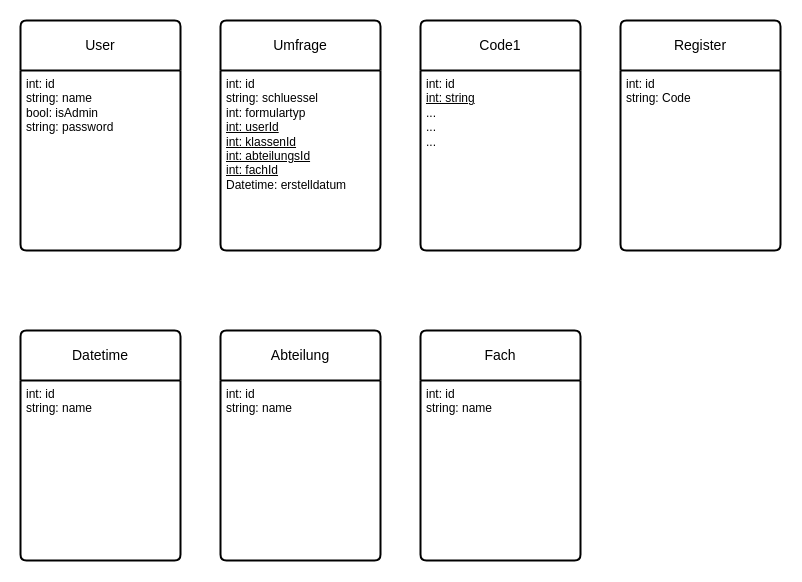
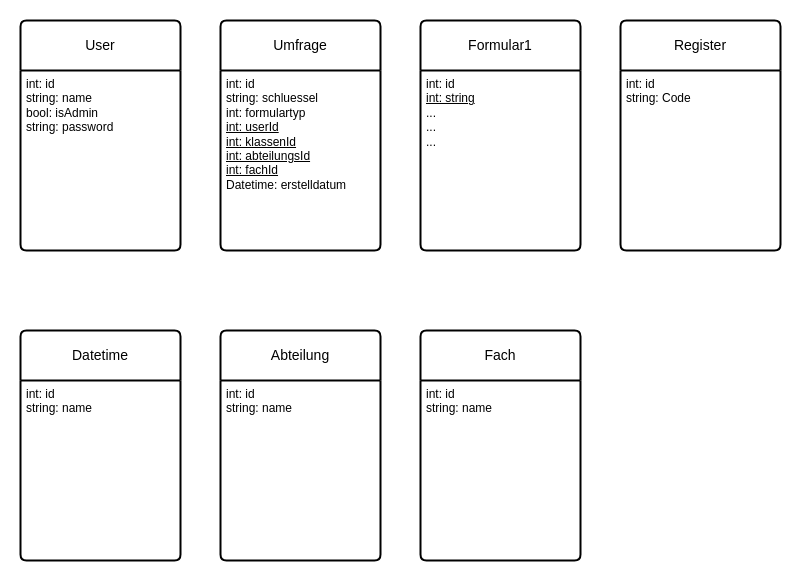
node "Code1": label "Code1" -> "Formular1"
